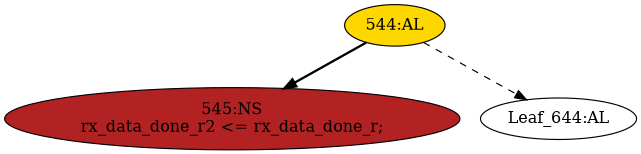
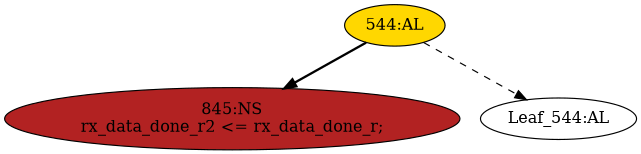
node "545:NS rx_data_done_r2 <= rx_data_done_r;": label "545:NS rx_data_done_r2 <= rx_data_done_r;" -> "845:NS rx_data_done_r2 <= rx_data_done_r;"
node "Leaf_644:AL": label "Leaf_644:AL" -> "Leaf_544:AL"
